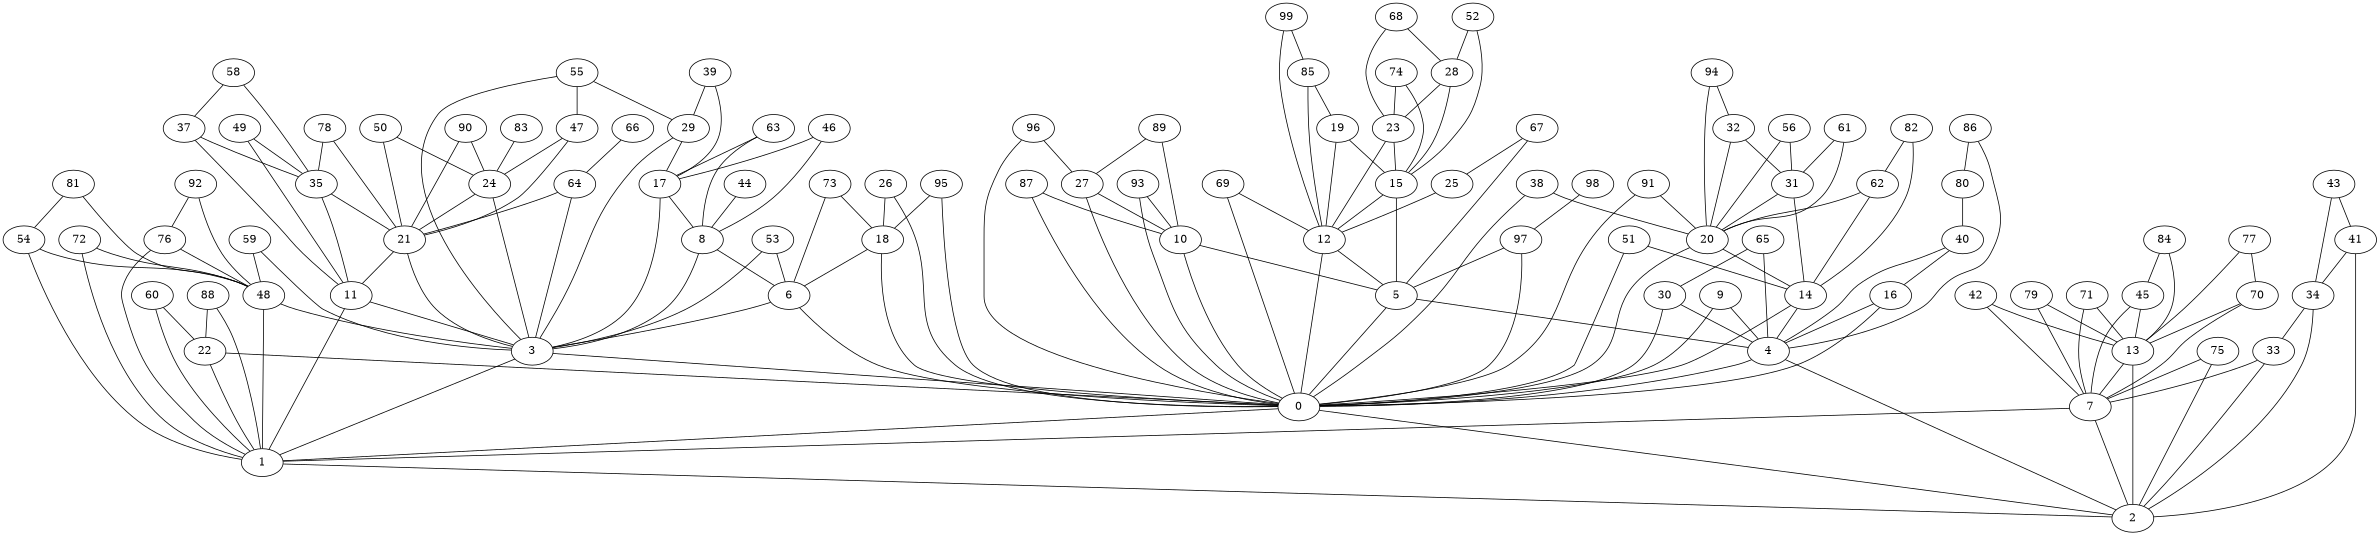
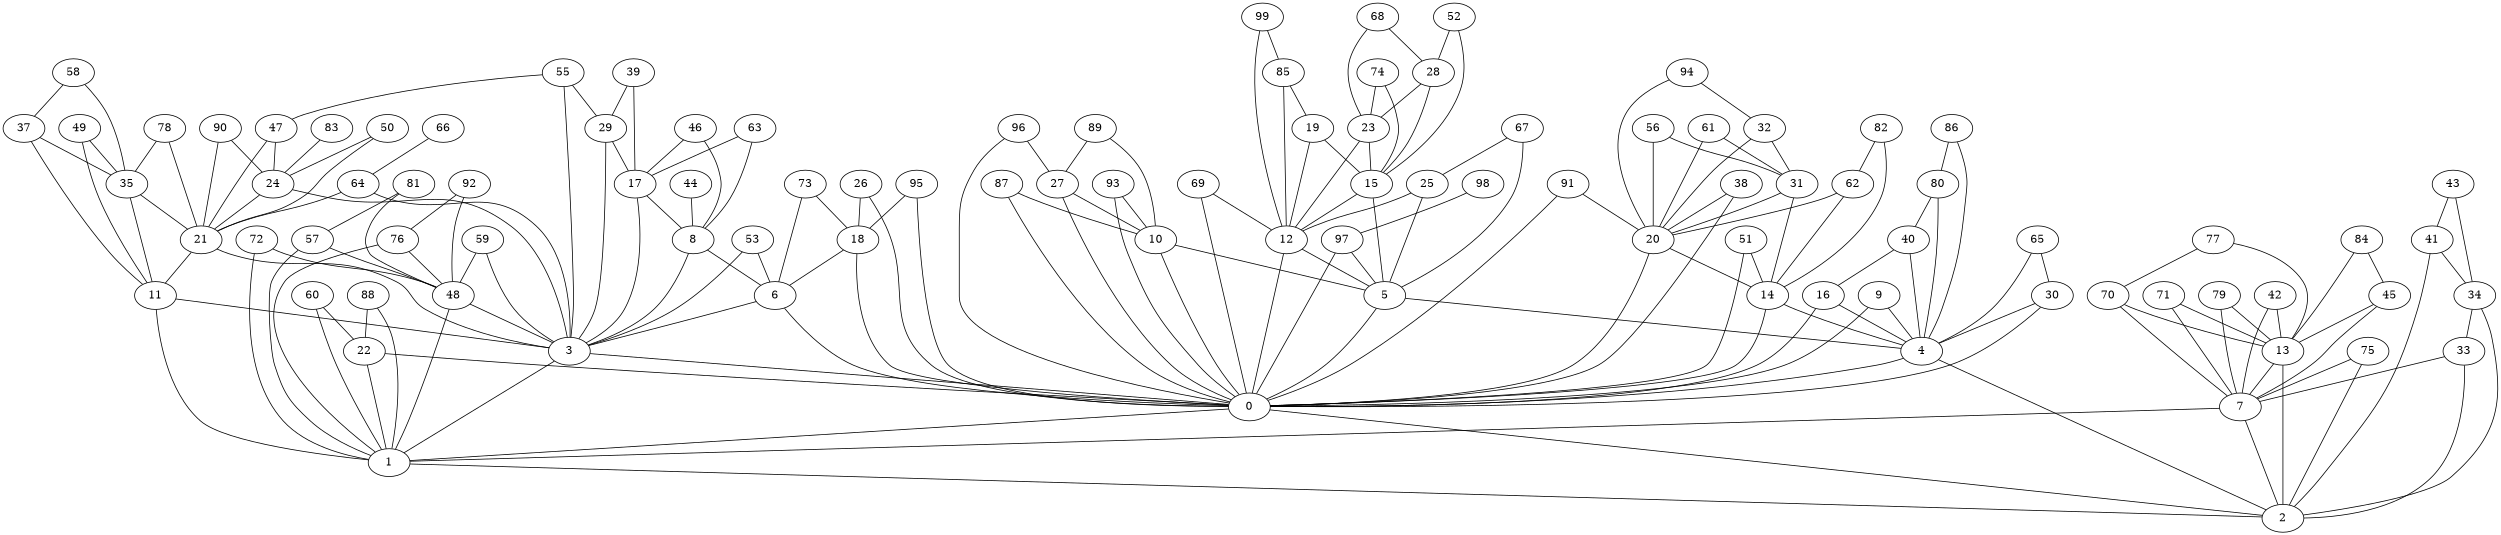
node "54": label "54" -> "57"
edge "25" -- "5": added
edge "80" -- "4": added
